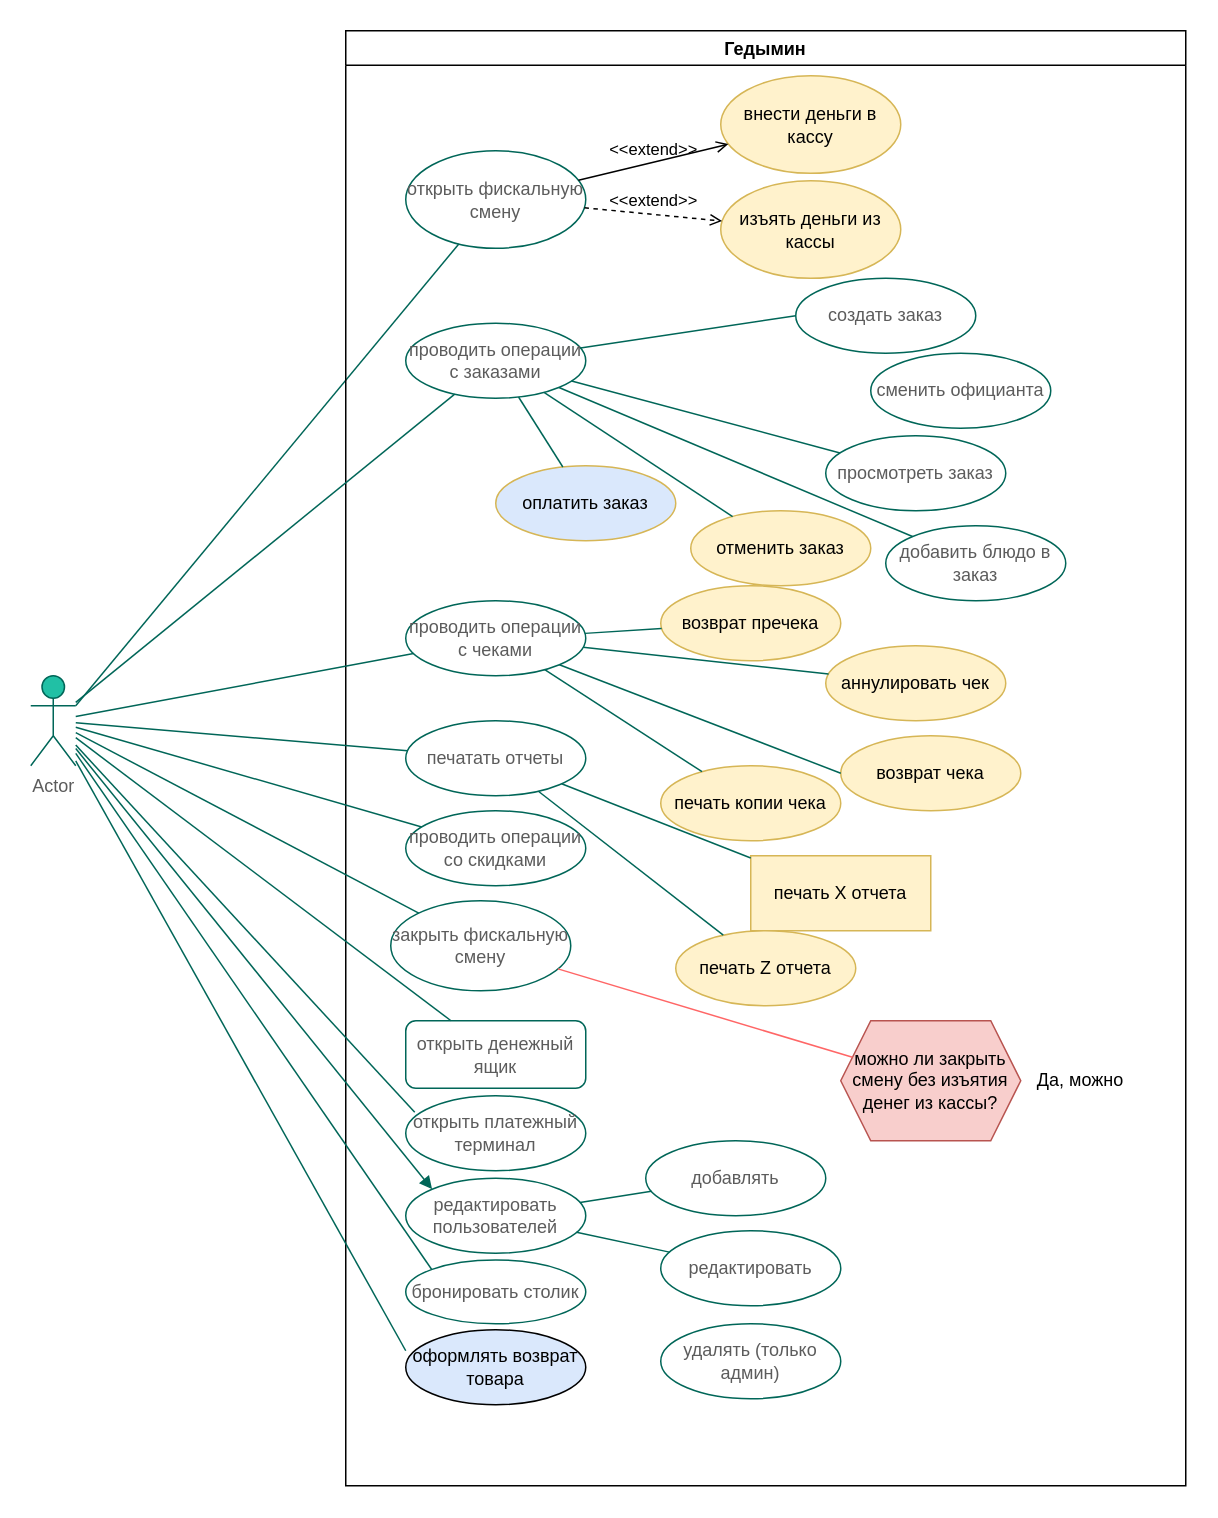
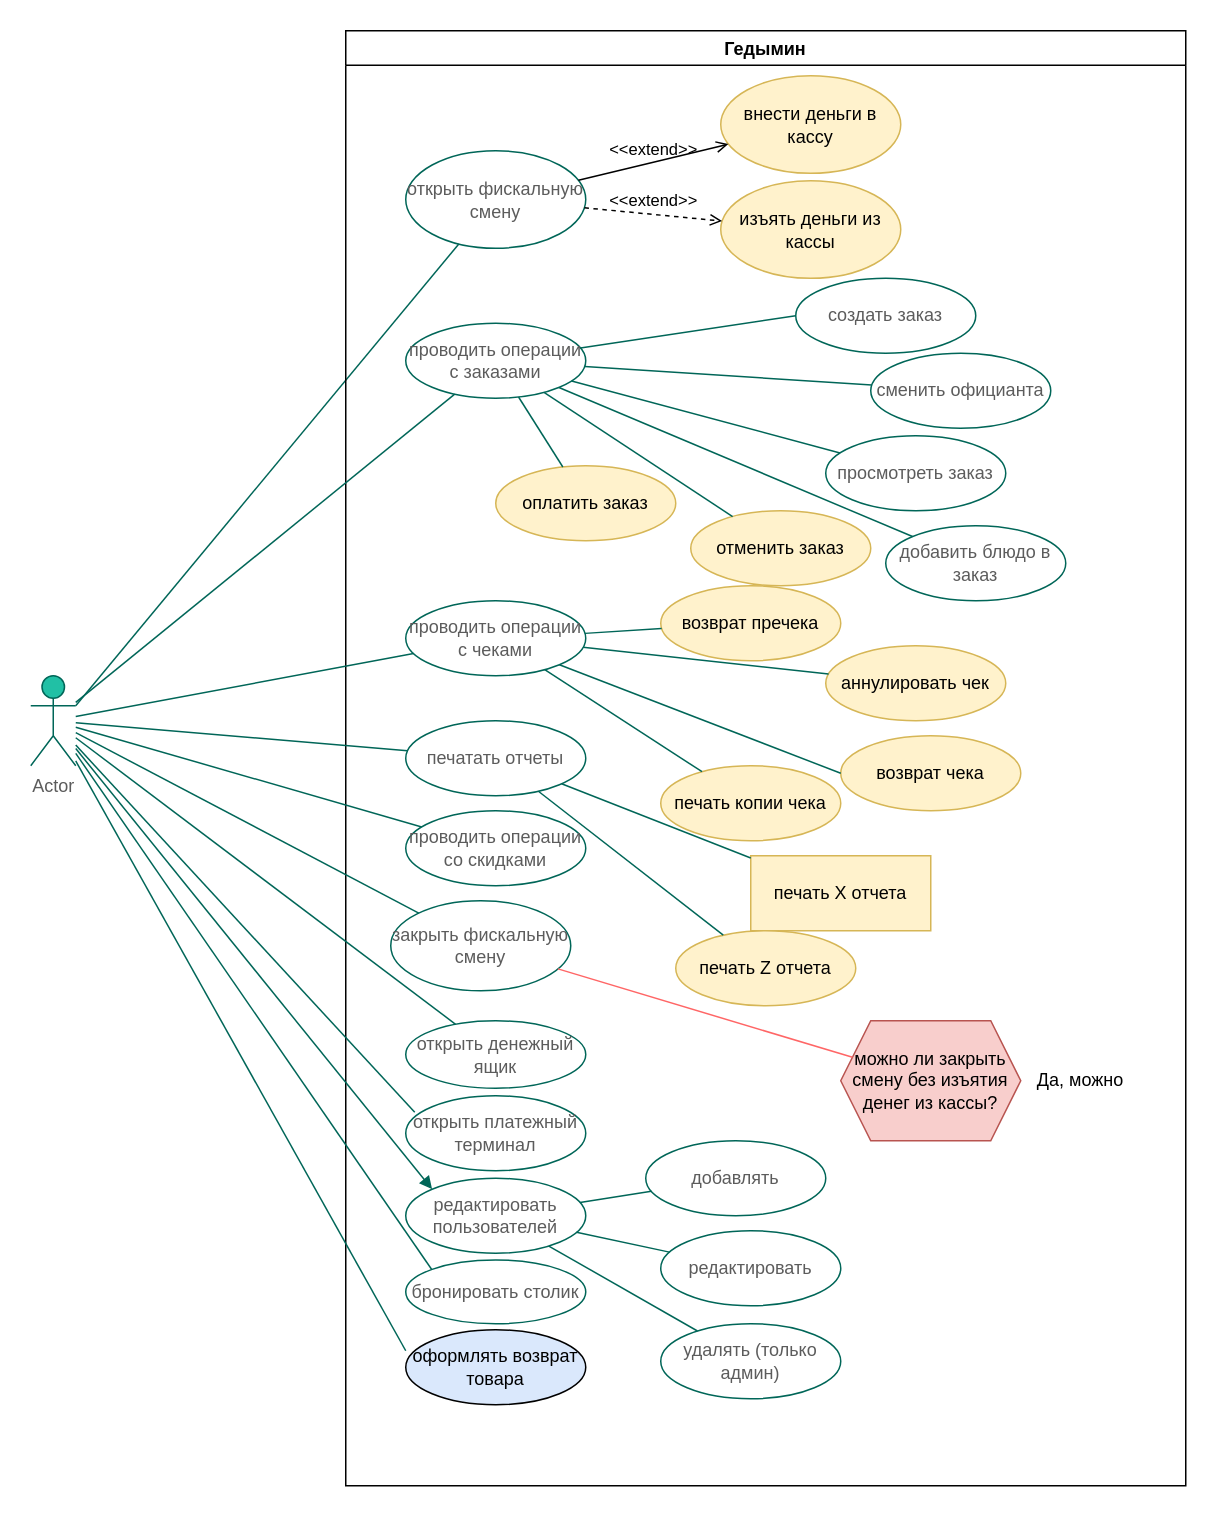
edge "проводить операции с заказами" -- "сменить официанта": added
node "оплатить заказ": fillcolor #dae8fc -> #fff2cc
node "открыть денежный ящик": shape rounded rectangle -> ellipse
edge "редактировать пользователей" -- "удалять (только админ)": added
